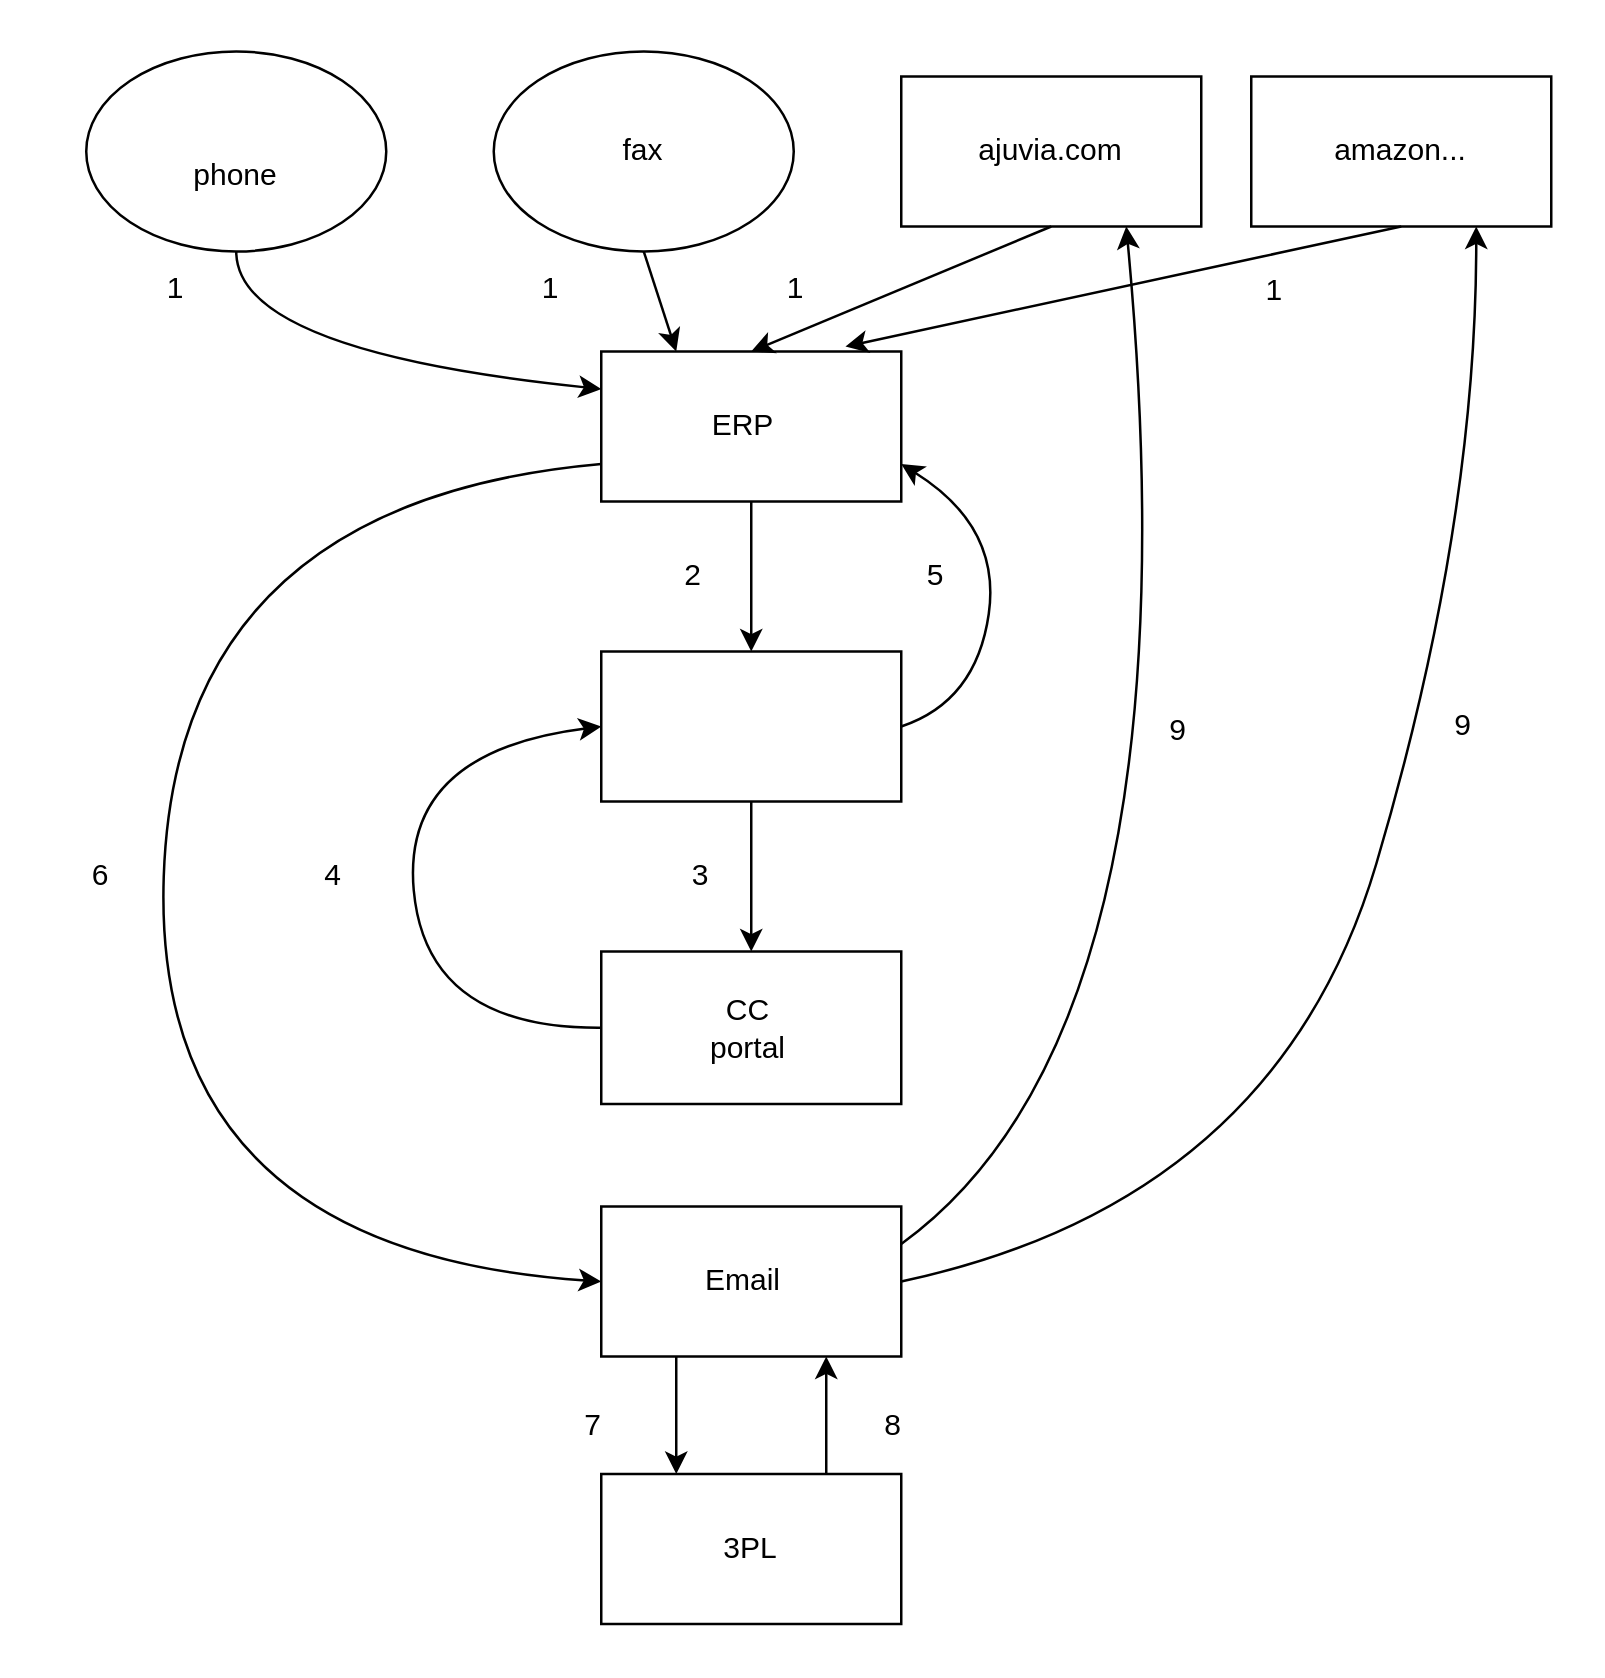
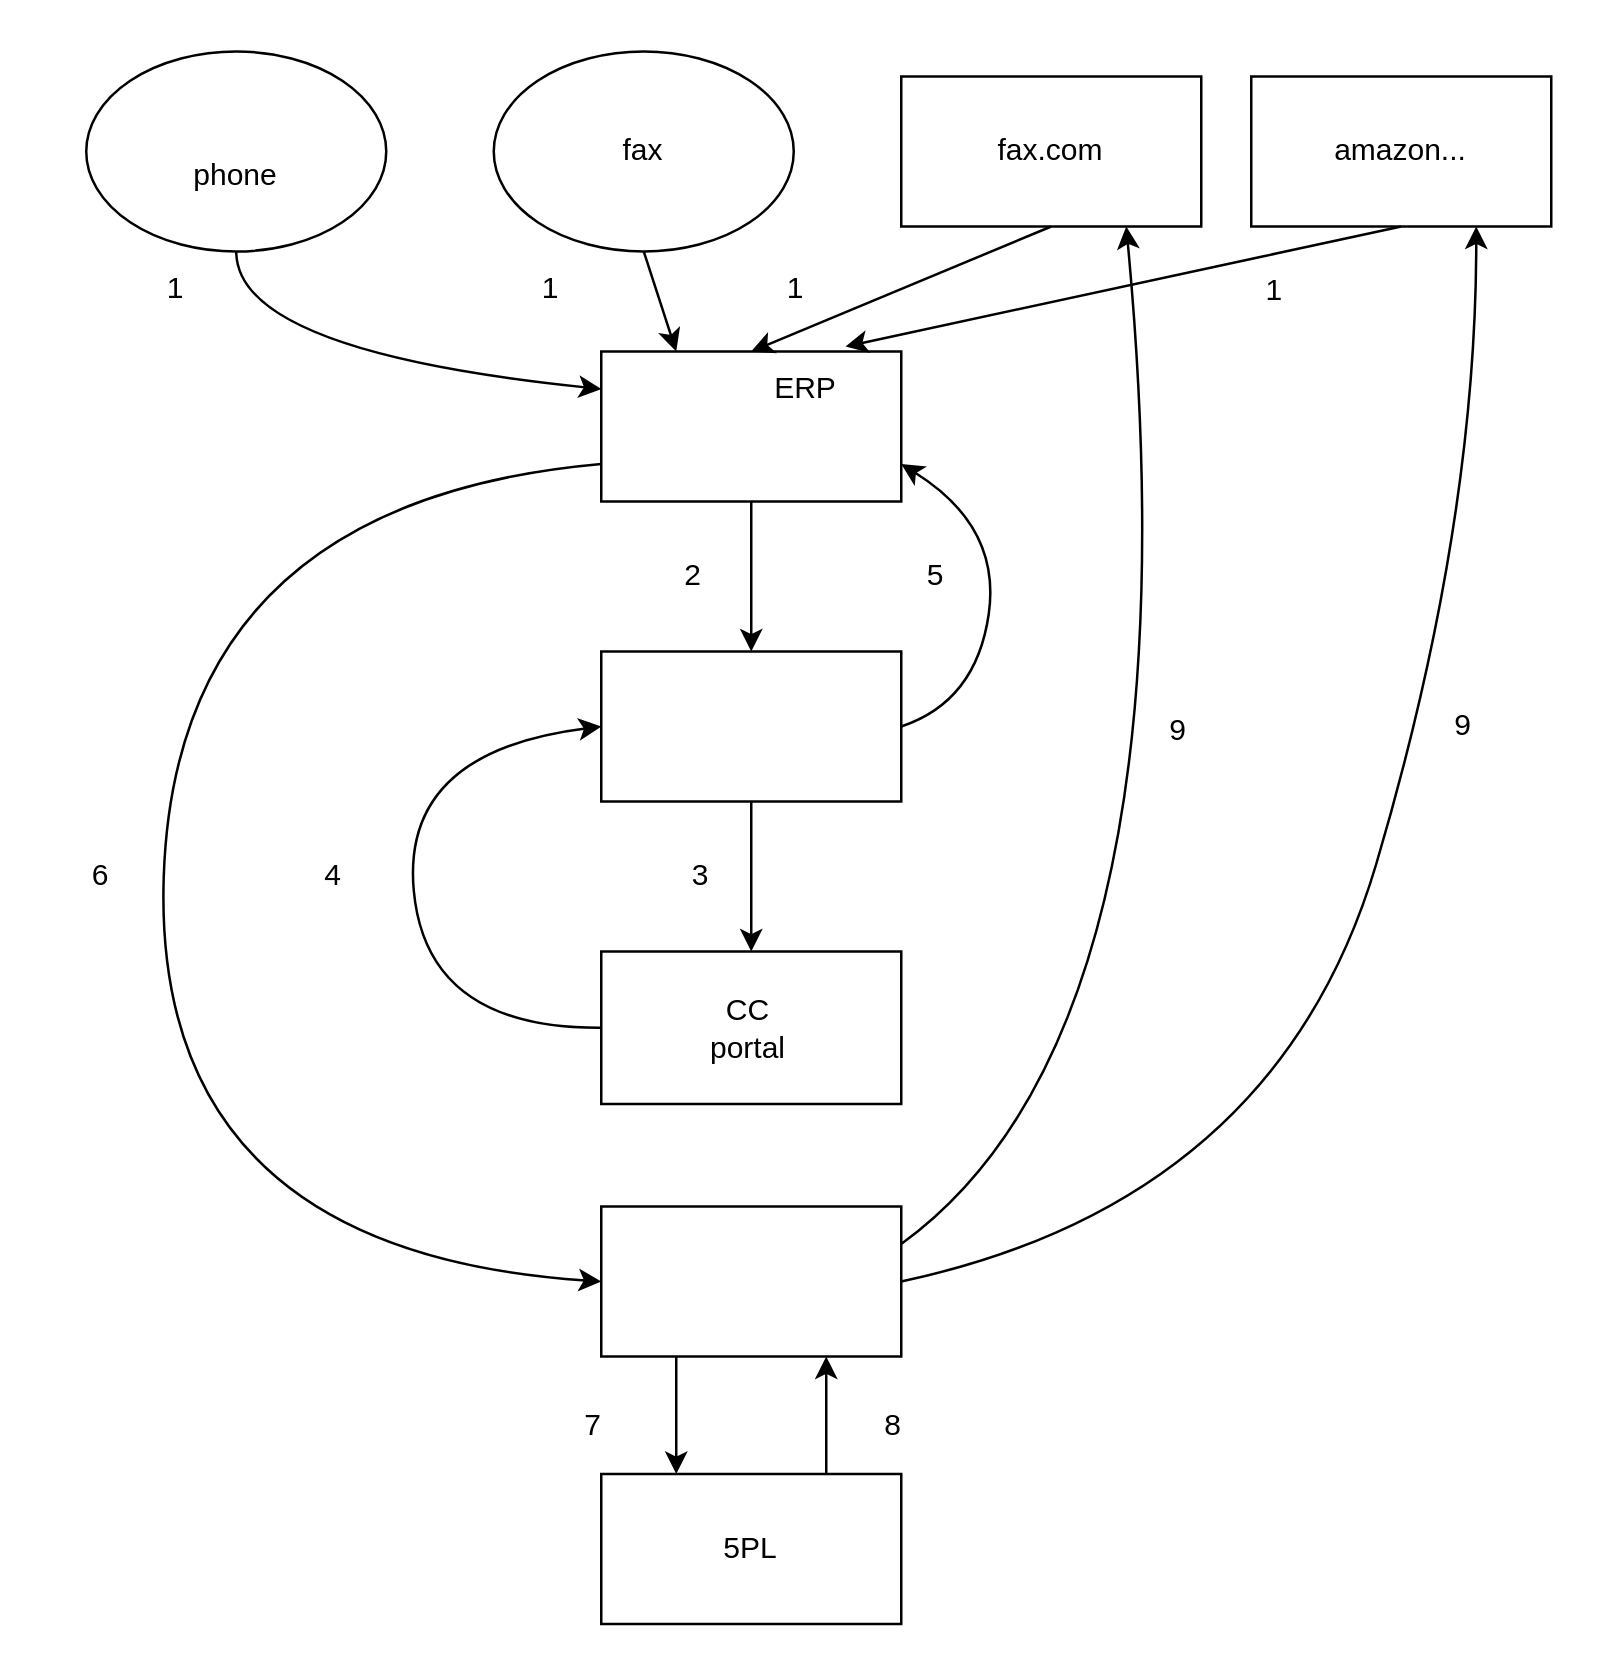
node "ajuvia.com": label "ajuvia.com" -> "fax.com"
node "ERP": moved (744, 426) -> (806, 389)
node "Email": removed
node "3PL": label "3PL" -> "5PL"
